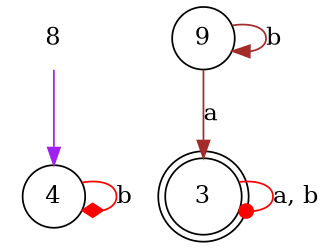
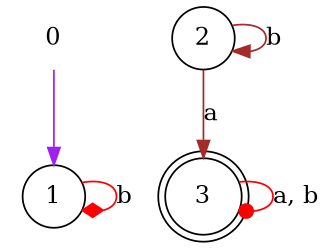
node "8": label "8" -> "0"
node "9": label "9" -> "2"
node "4": label "4" -> "1"
